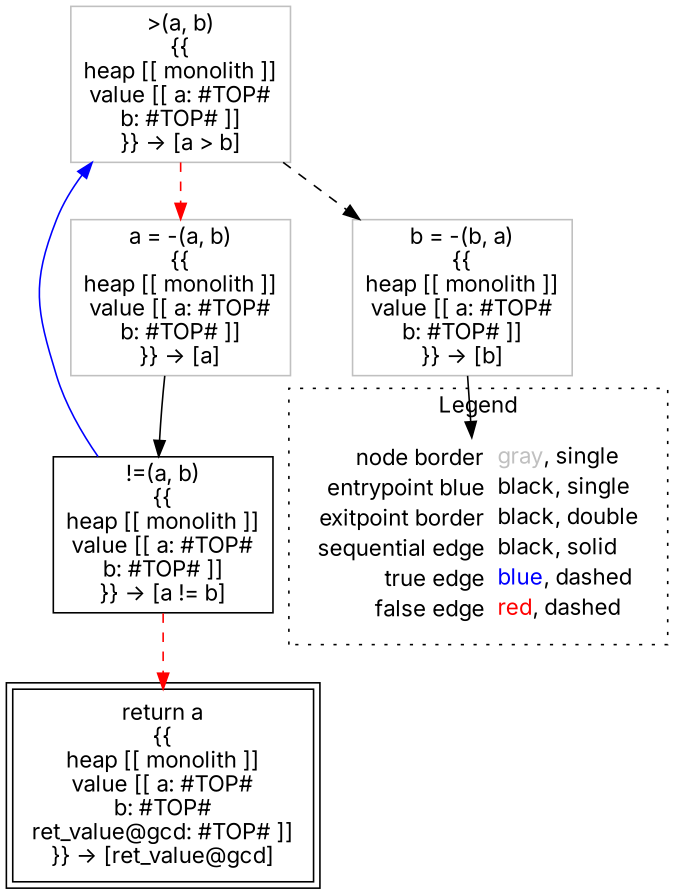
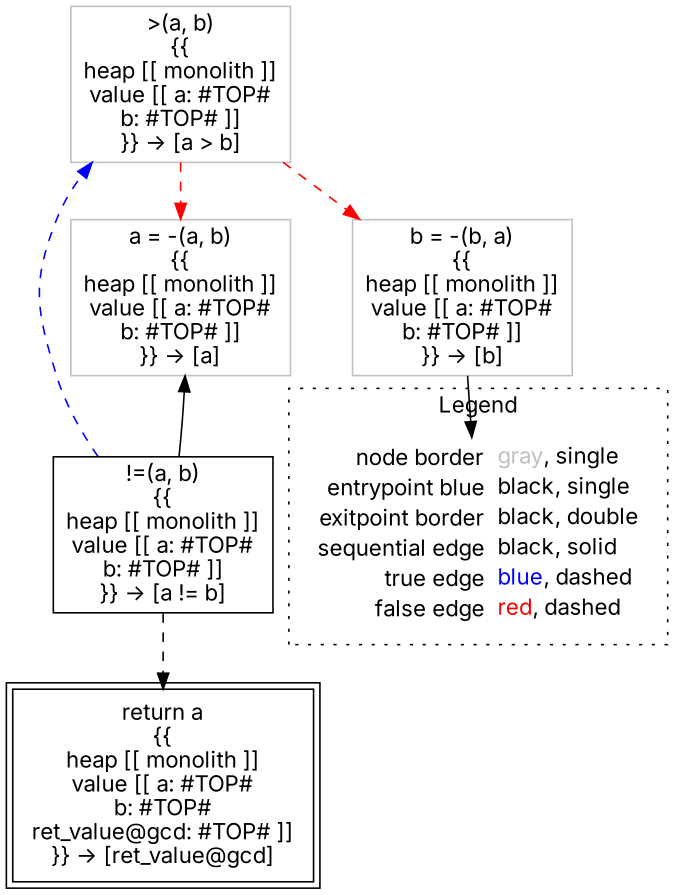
edge ">(a, b)" -> "b = -(b, a)": color black -> red
edge "!=(a, b)" -> ">(a, b)": style solid -> dashed
edge "a = -(a, b)" -> "!=(a, b)": reversed
edge "!=(a, b)" -> "return a": color red -> black
